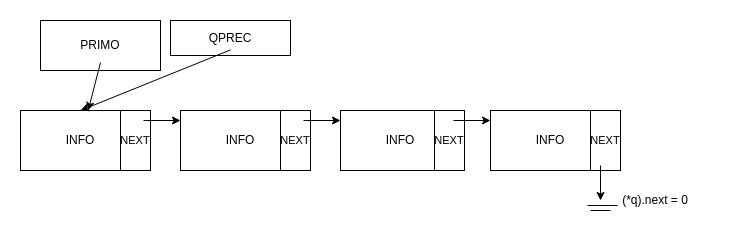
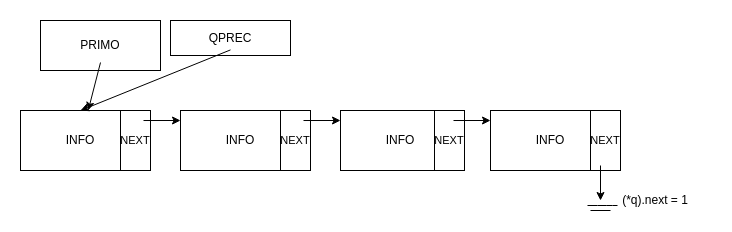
node "(*q).next = 0": label "(*q).next = 0" -> "(*q).next = 1"
